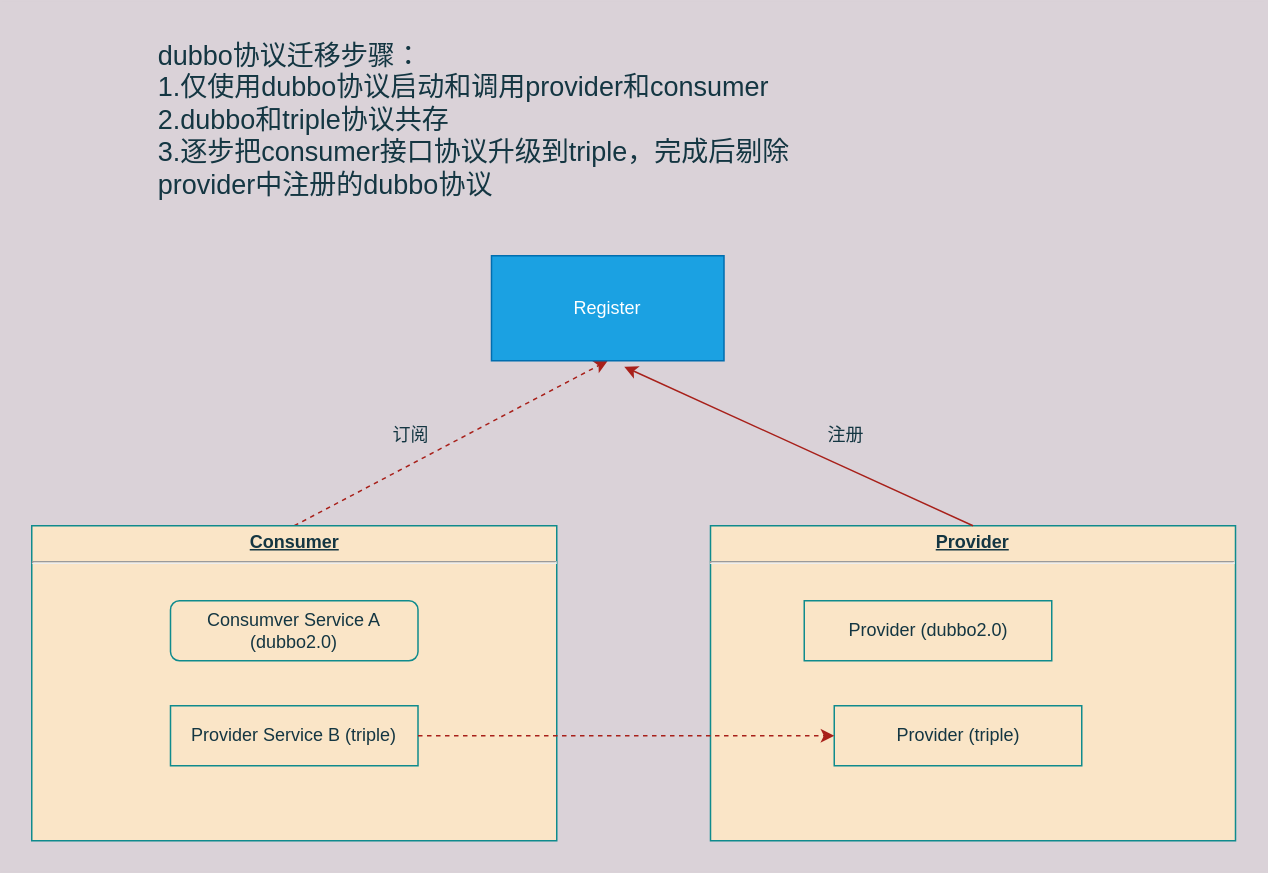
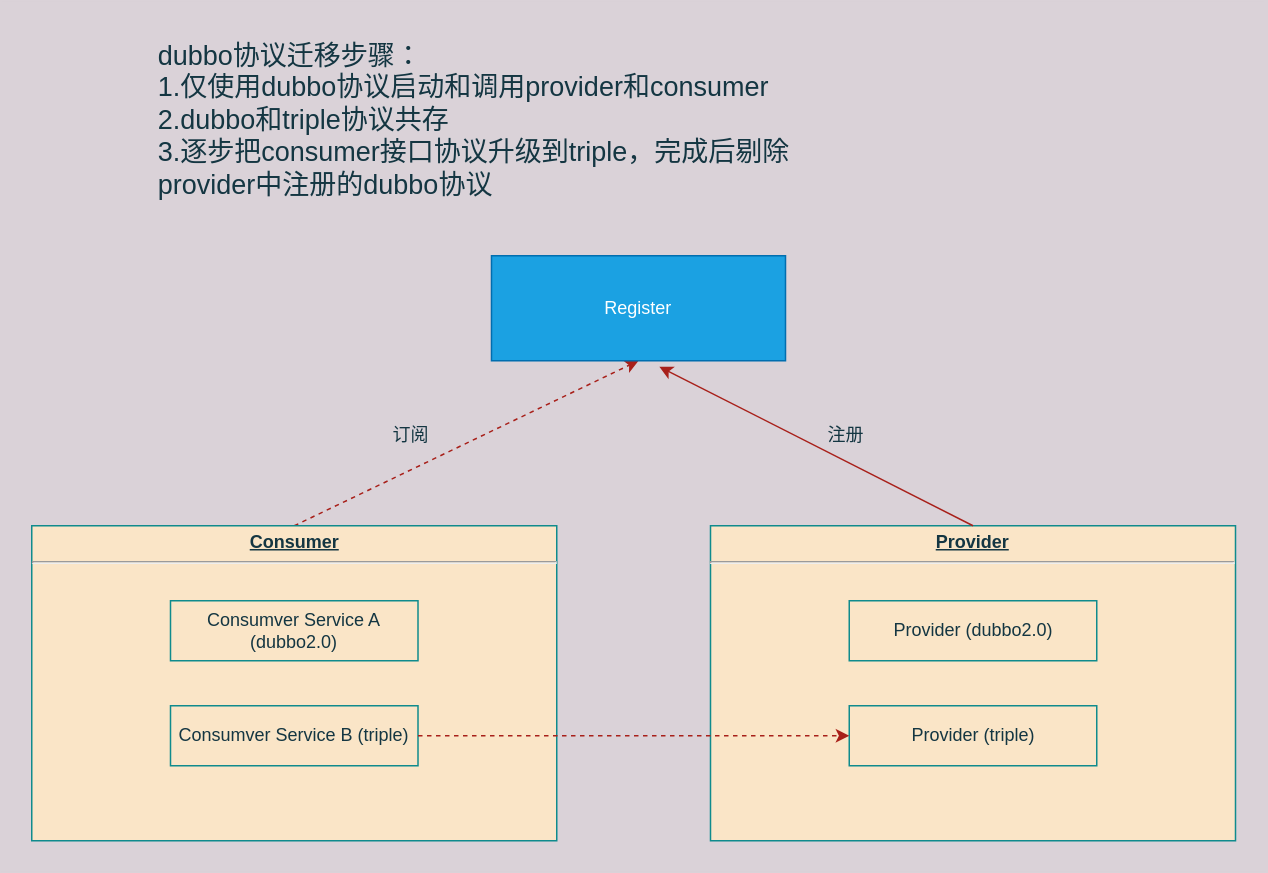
node "Register": size 233x105 -> 294x105
node "Consumver Service A (dubbo2.0)": shape rounded rectangle -> rectangle
node "Provider (dubbo2.0)": moved (928, 631) -> (973, 631)
node "Provider Service B (triple)": label "Provider Service B (triple)" -> "Consumver Service B (triple)"
node "Provider (triple)": moved (958, 736) -> (973, 736)
